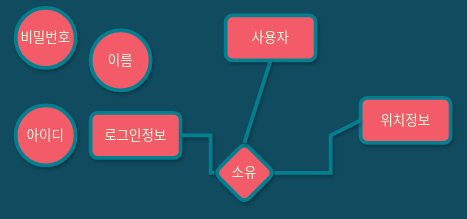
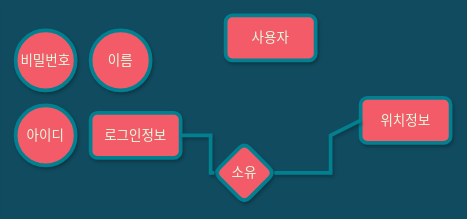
node "비밀번호": moved (45, 38) -> (45, 60)
edge "사용자" -- "소유": removed
